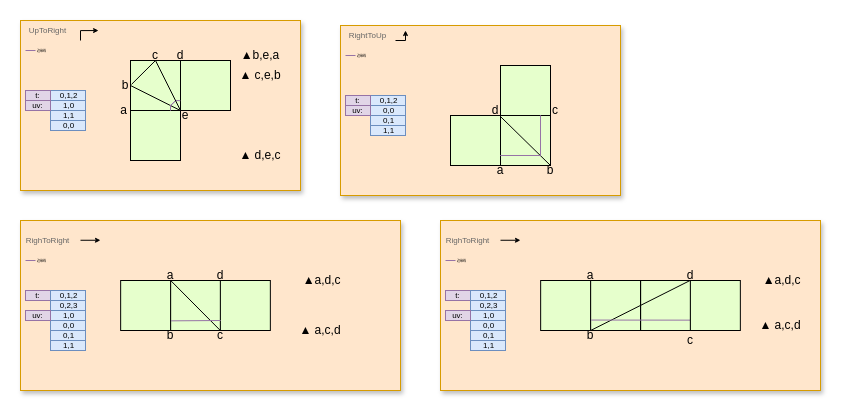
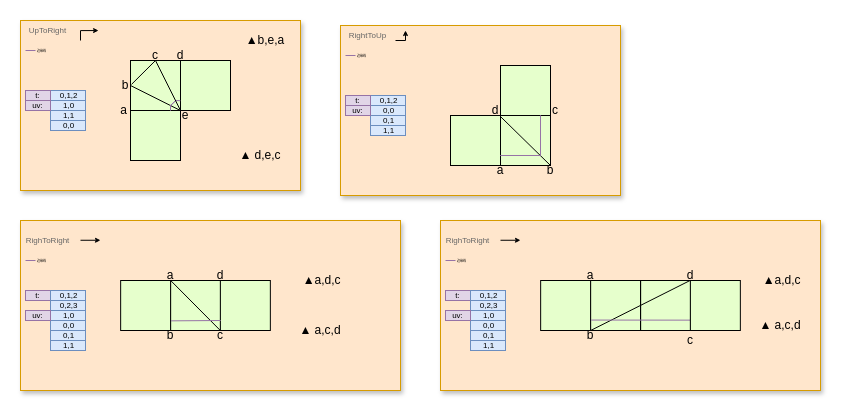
node "▲b,e,a": moved (261, 56) -> (266, 41)
node "▲ c,e,b": removed
